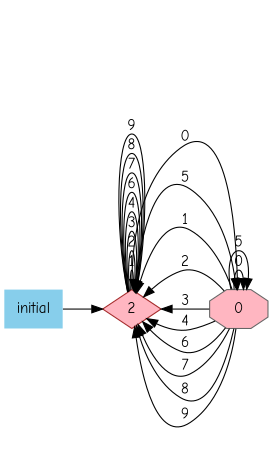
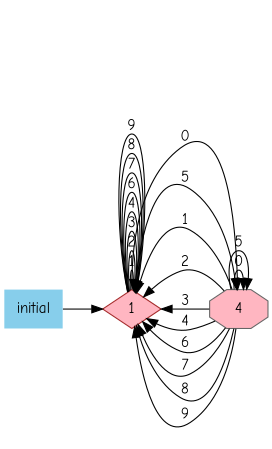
node "2": label "2" -> "1"
node "0": label "0" -> "4"
